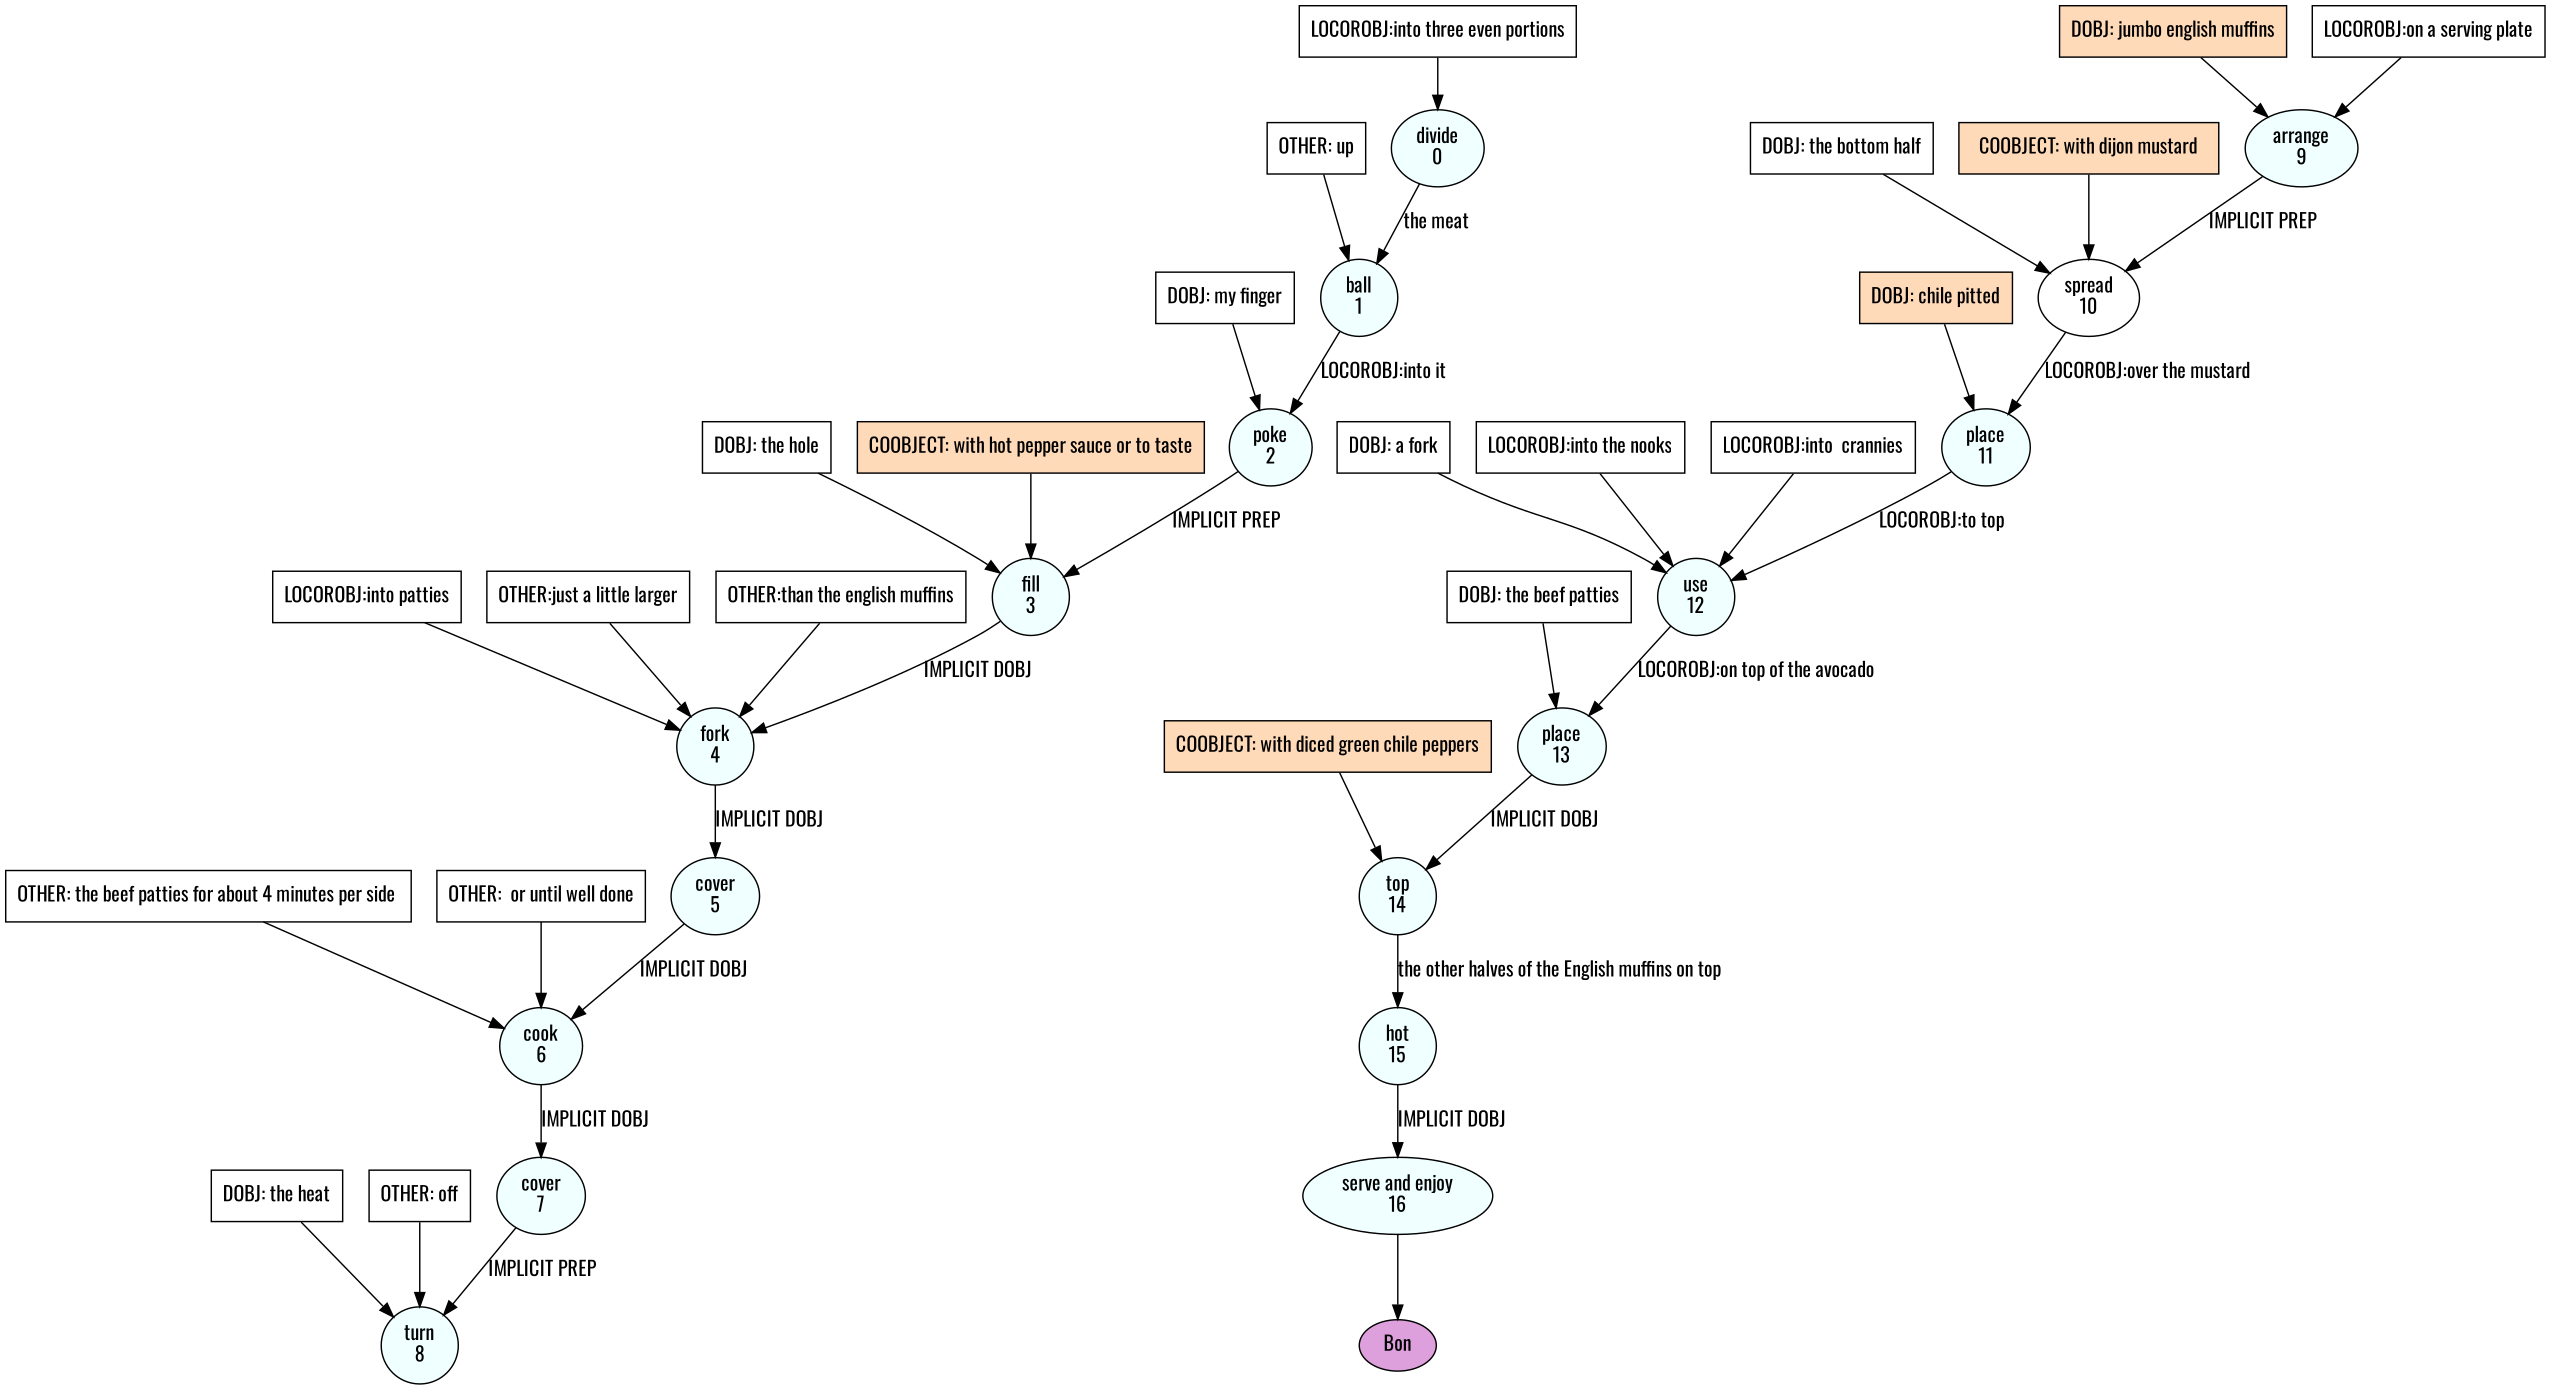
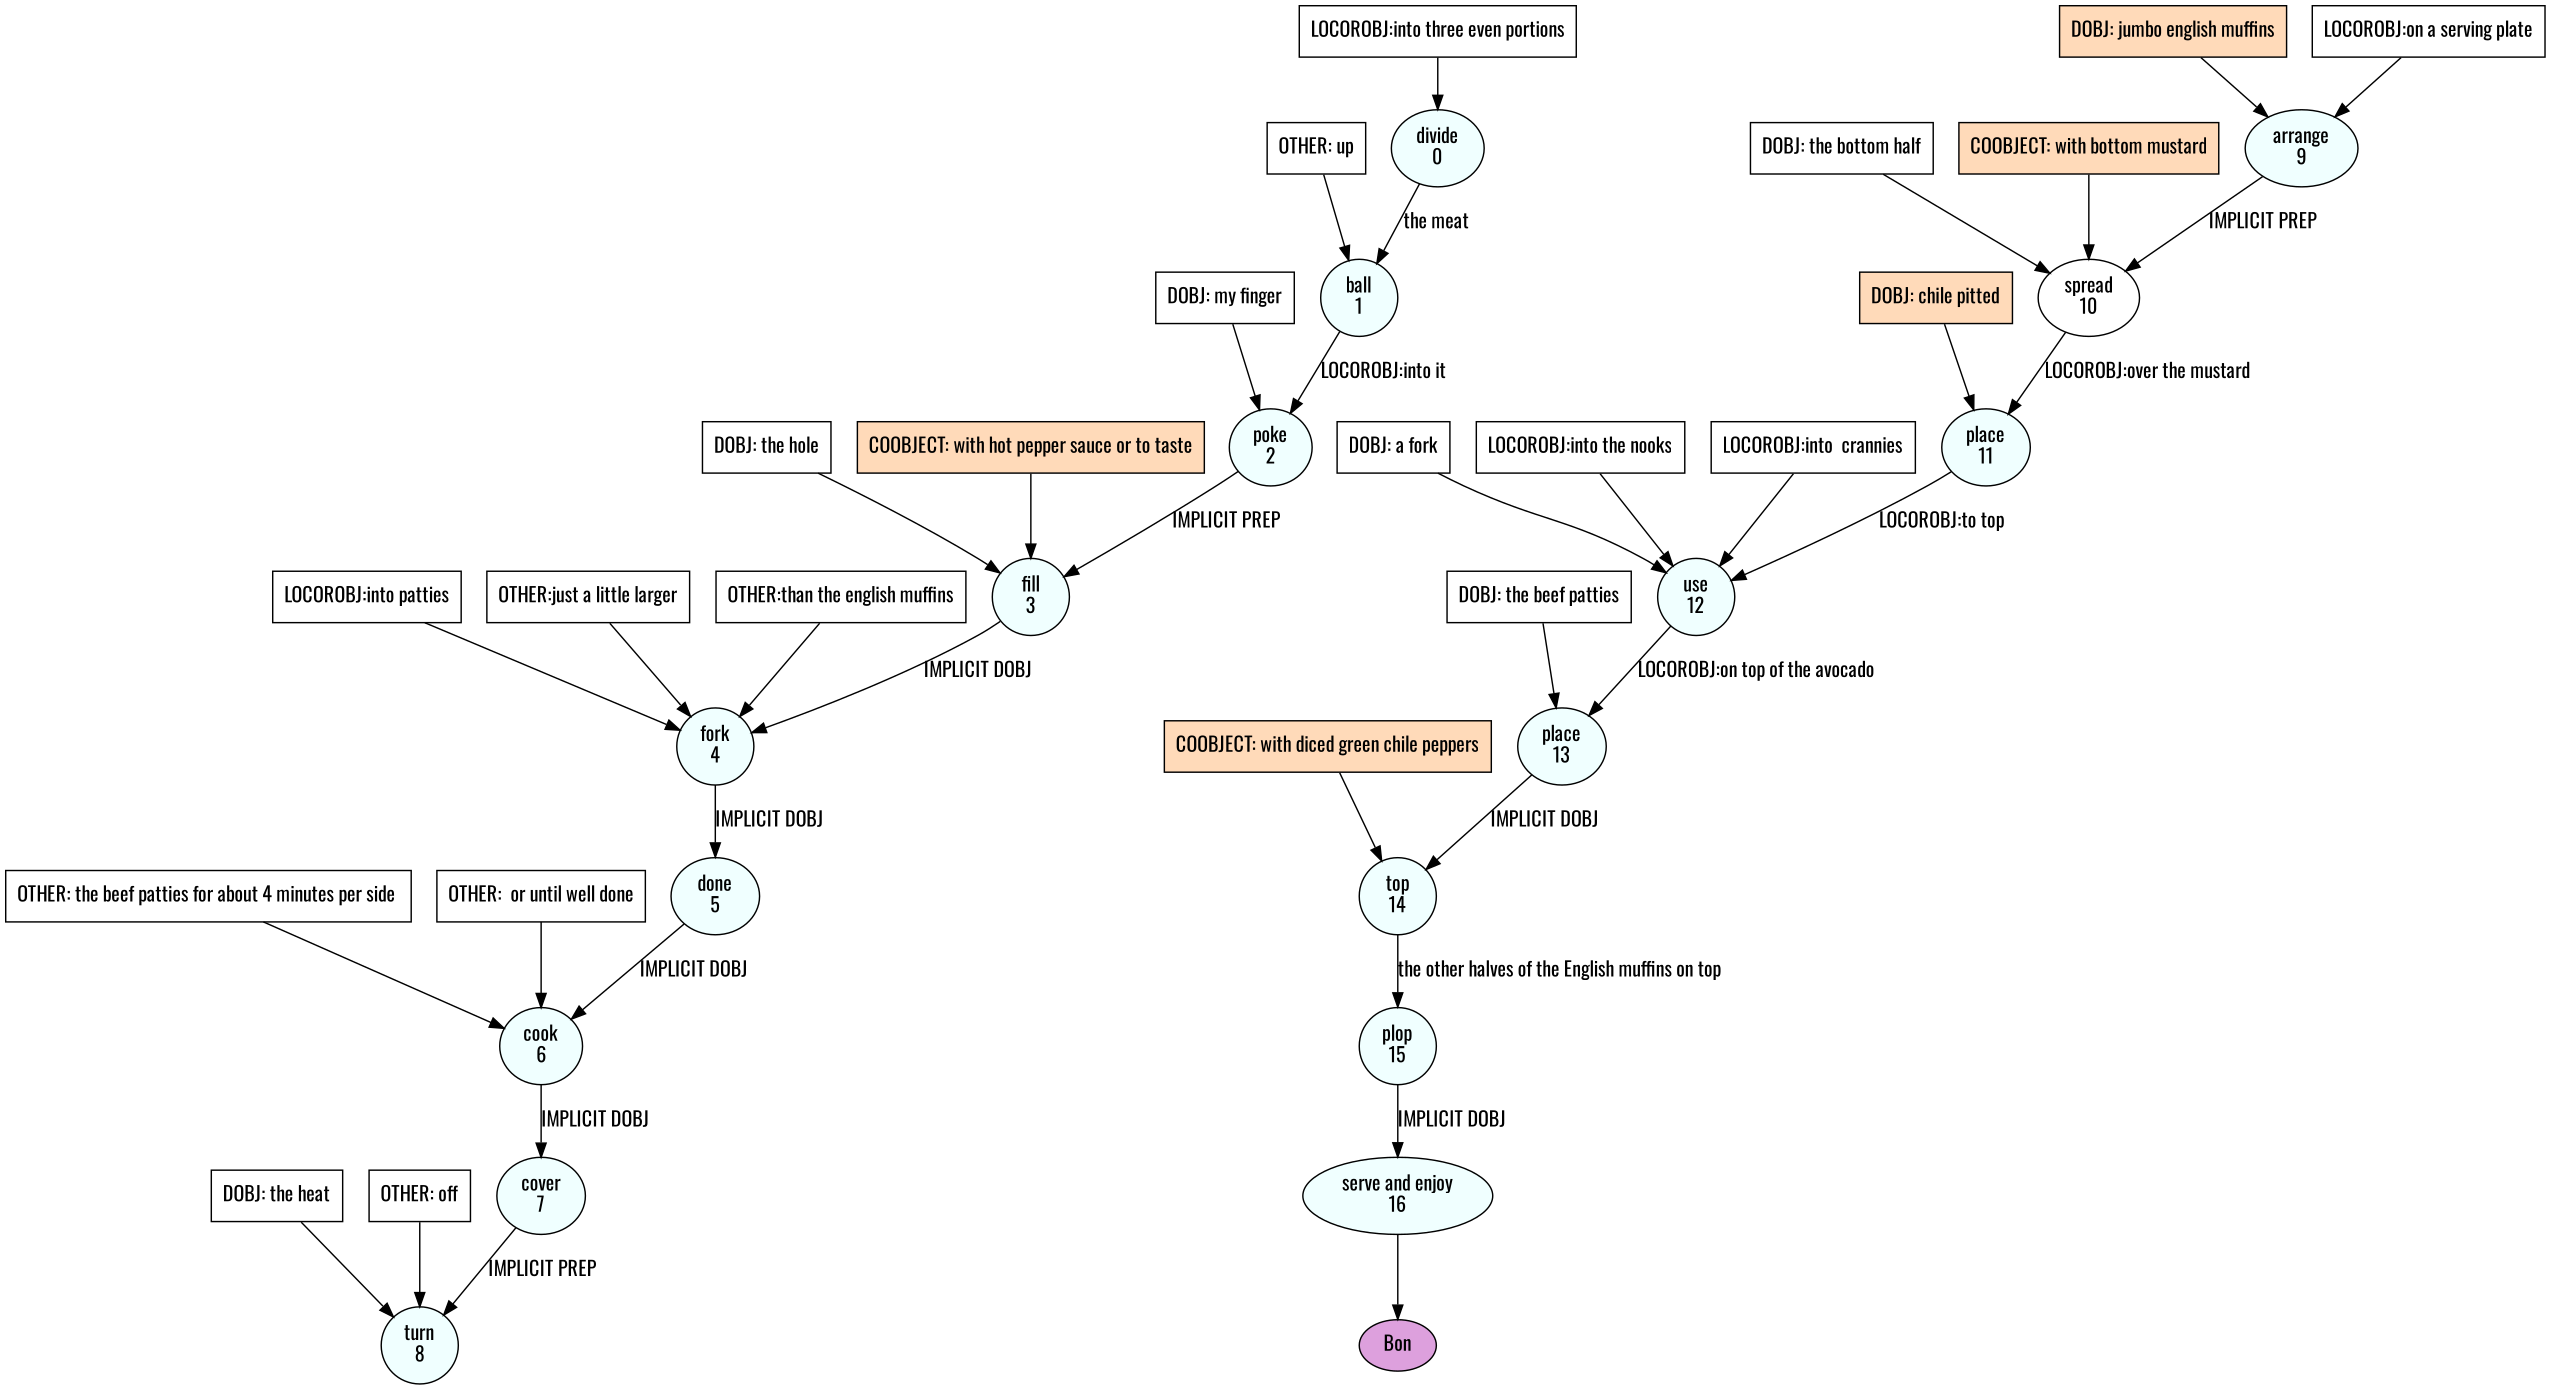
node "COOBJECT: with dijon mustard": label "COOBJECT: with dijon mustard" -> "COOBJECT: with bottom mustard"
node "cover 5": label "cover 5" -> "done 5"
node "hot 15": label "hot 15" -> "plop 15"
